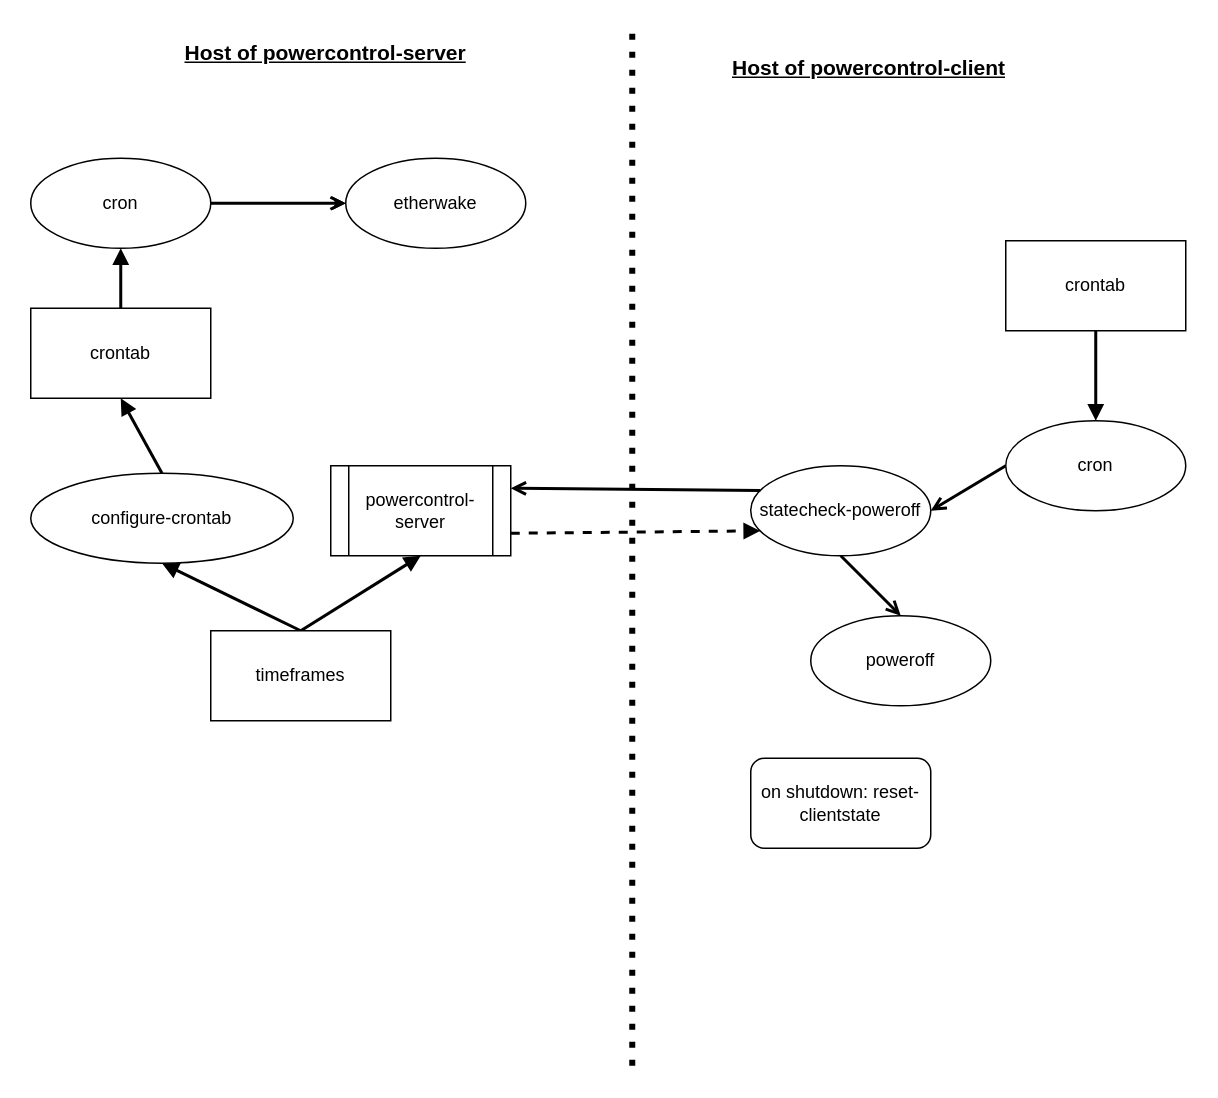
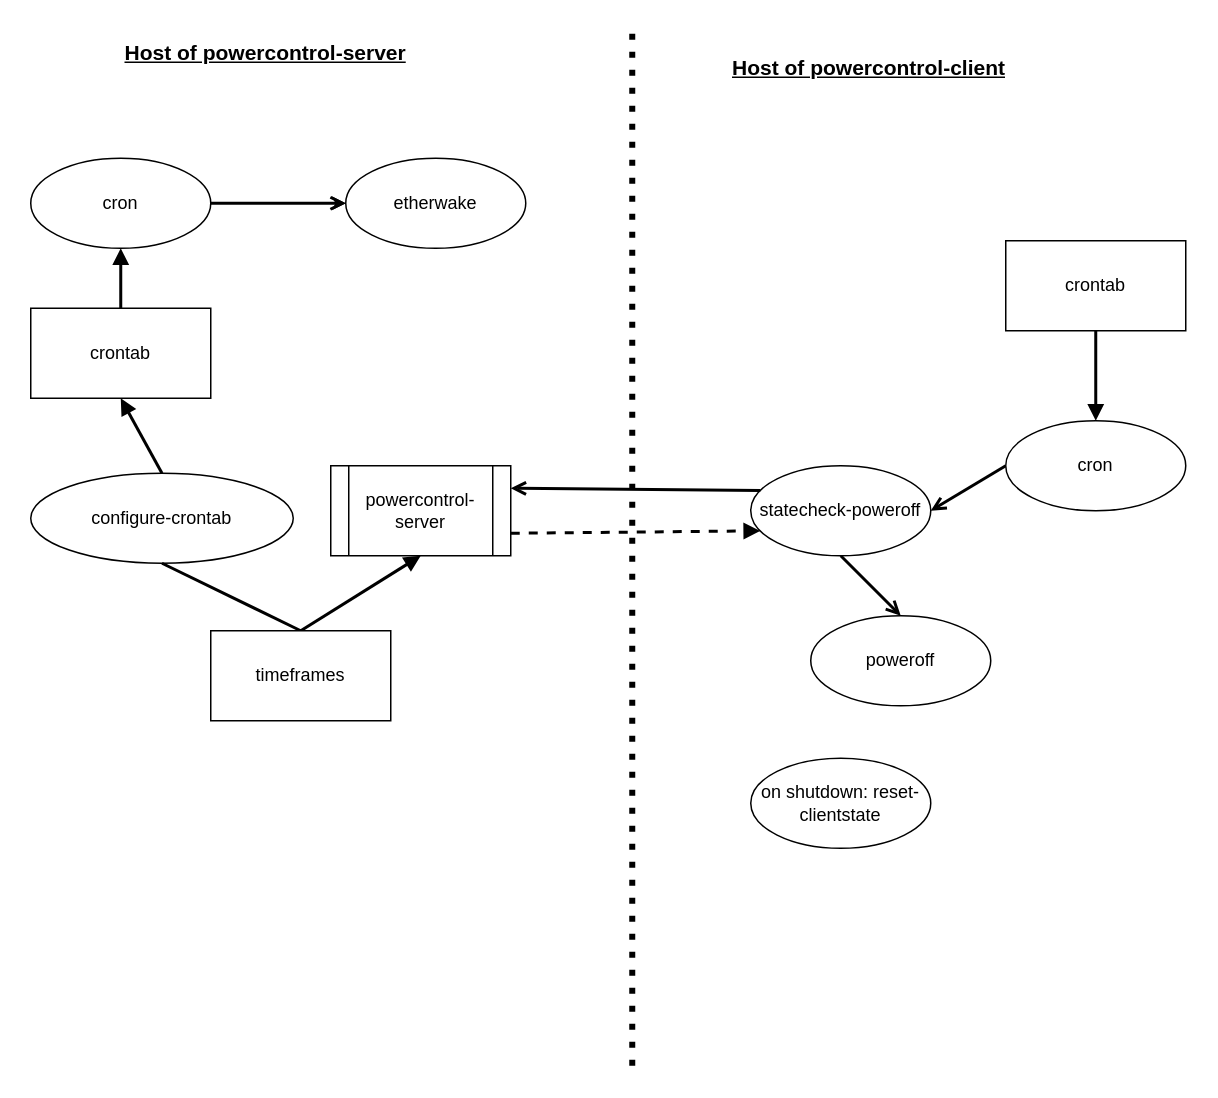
node "Host of powercontrol-server": moved (355, 53) -> (295, 53)
edge "timeframes" -> "configure-crontab": arrowhead block -> none
node "on shutdown: reset-clientstate": shape rounded rectangle -> ellipse
